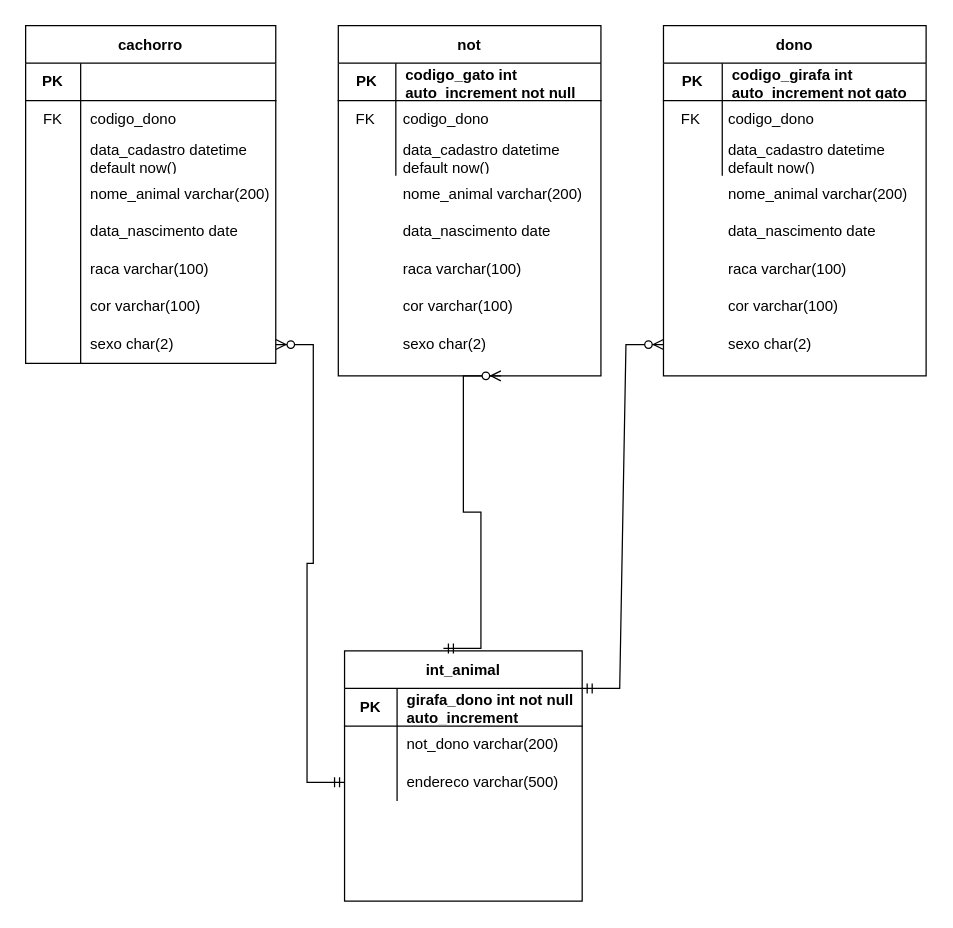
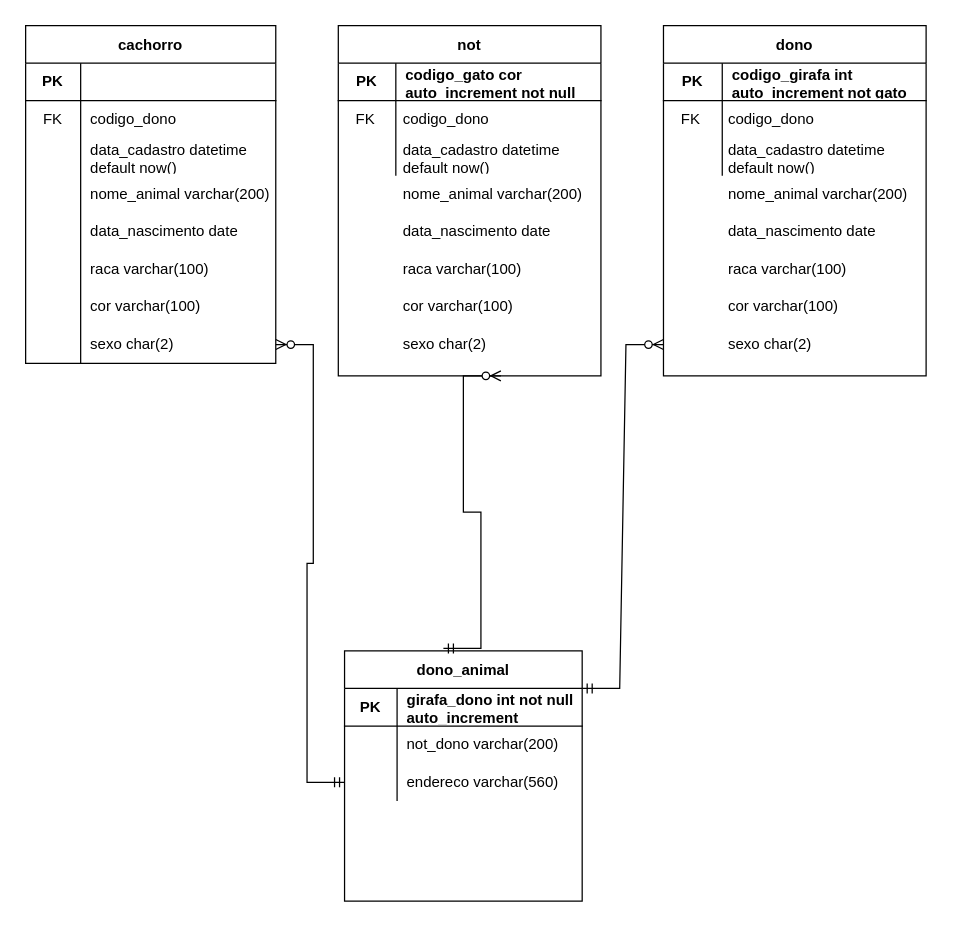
node "codigo_gato int auto_increment not null": label "codigo_gato int auto_increment not null" -> "codigo_gato cor auto_increment not null"
node "int_animal": label "int_animal" -> "dono_animal"
node "endereco varchar(500)": label "endereco varchar(500)" -> "endereco varchar(560)"
